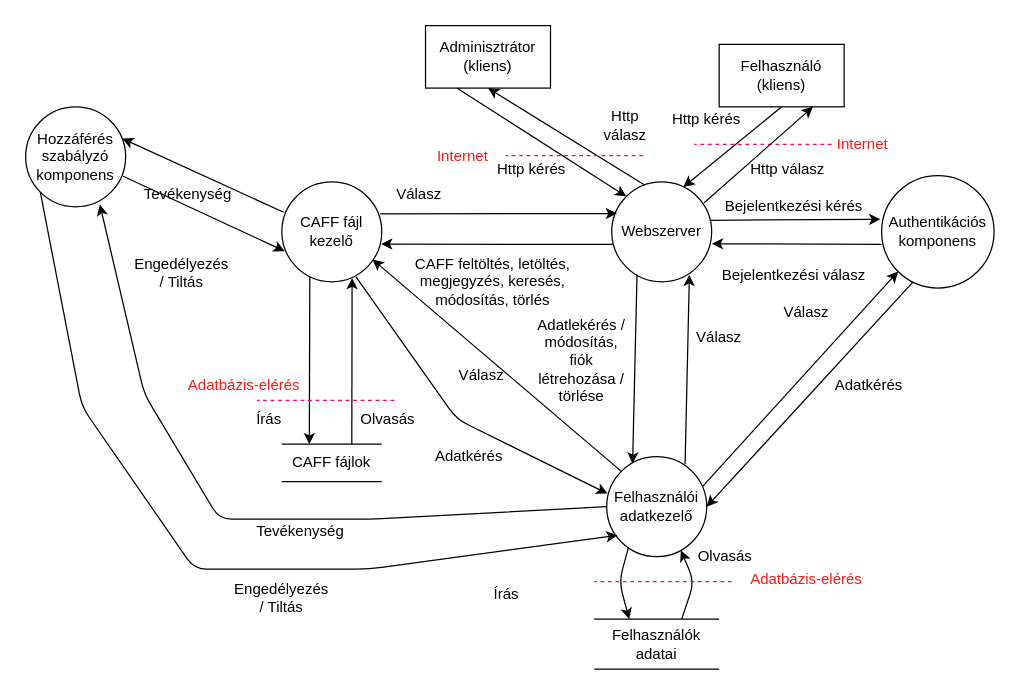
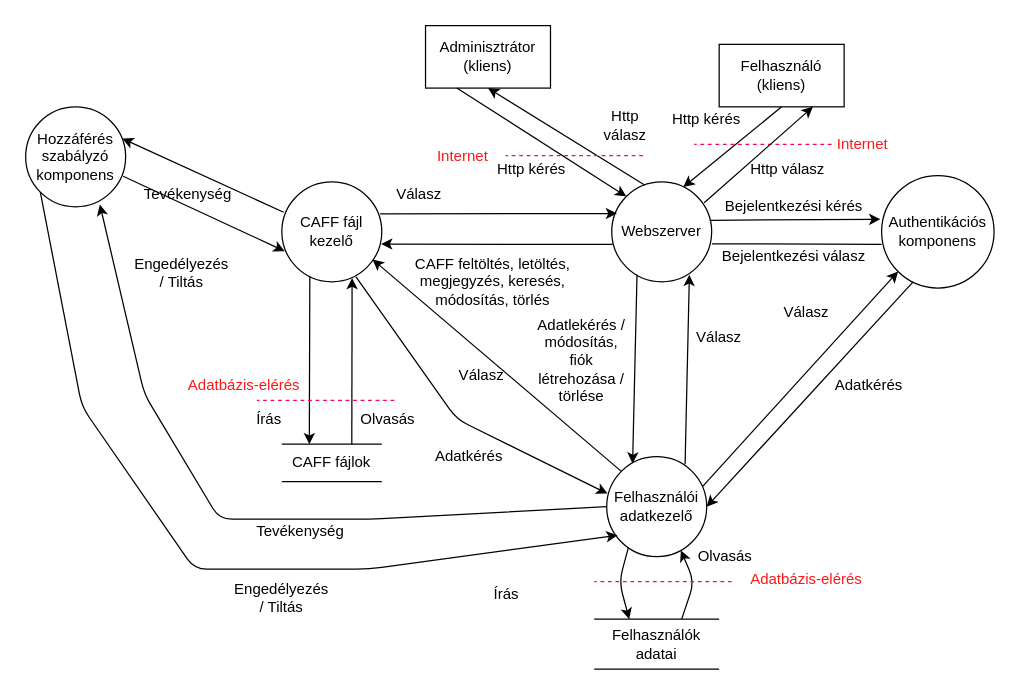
edge "Authentikációs komponens" -> "Webszerver": arrowhead classic -> none
node "Bejelentkezési válasz": moved (794, 276) -> (794, 257)
